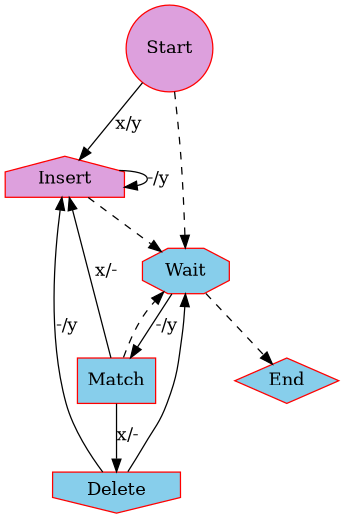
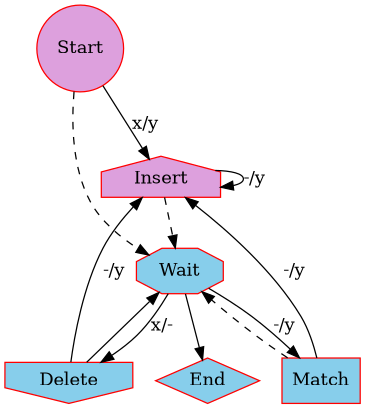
edge "Match" -> "Insert": label "x/-" -> "-/y"
edge "Wait" -> "End": style dashed -> solid
edge "Match" -> "Delete": now "Wait" -> "Delete"
